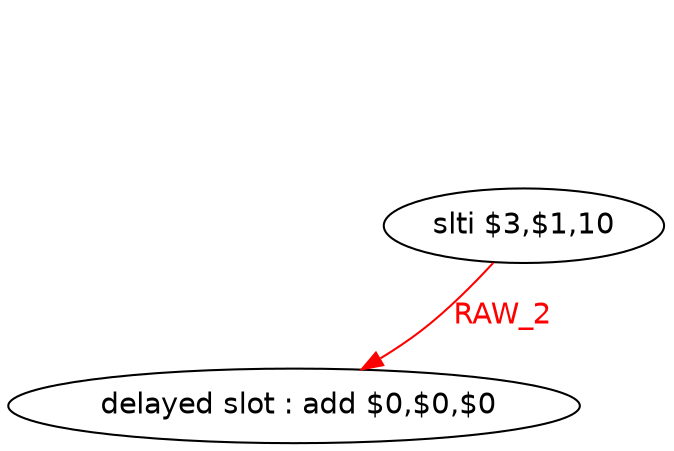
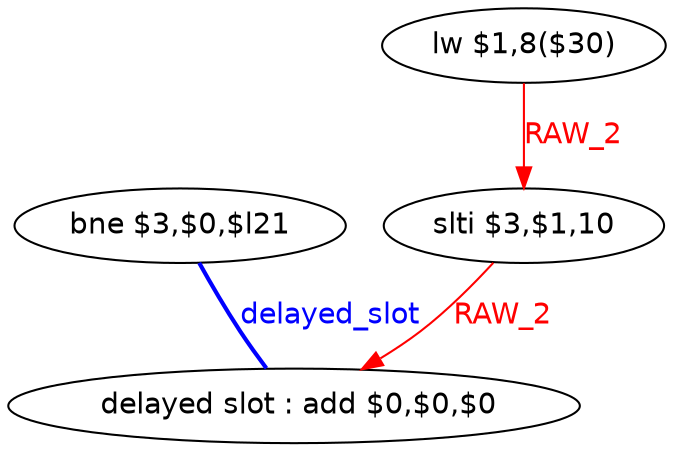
node "lw $1,8($30)": added
node "bne $3,$0,$l21": added
